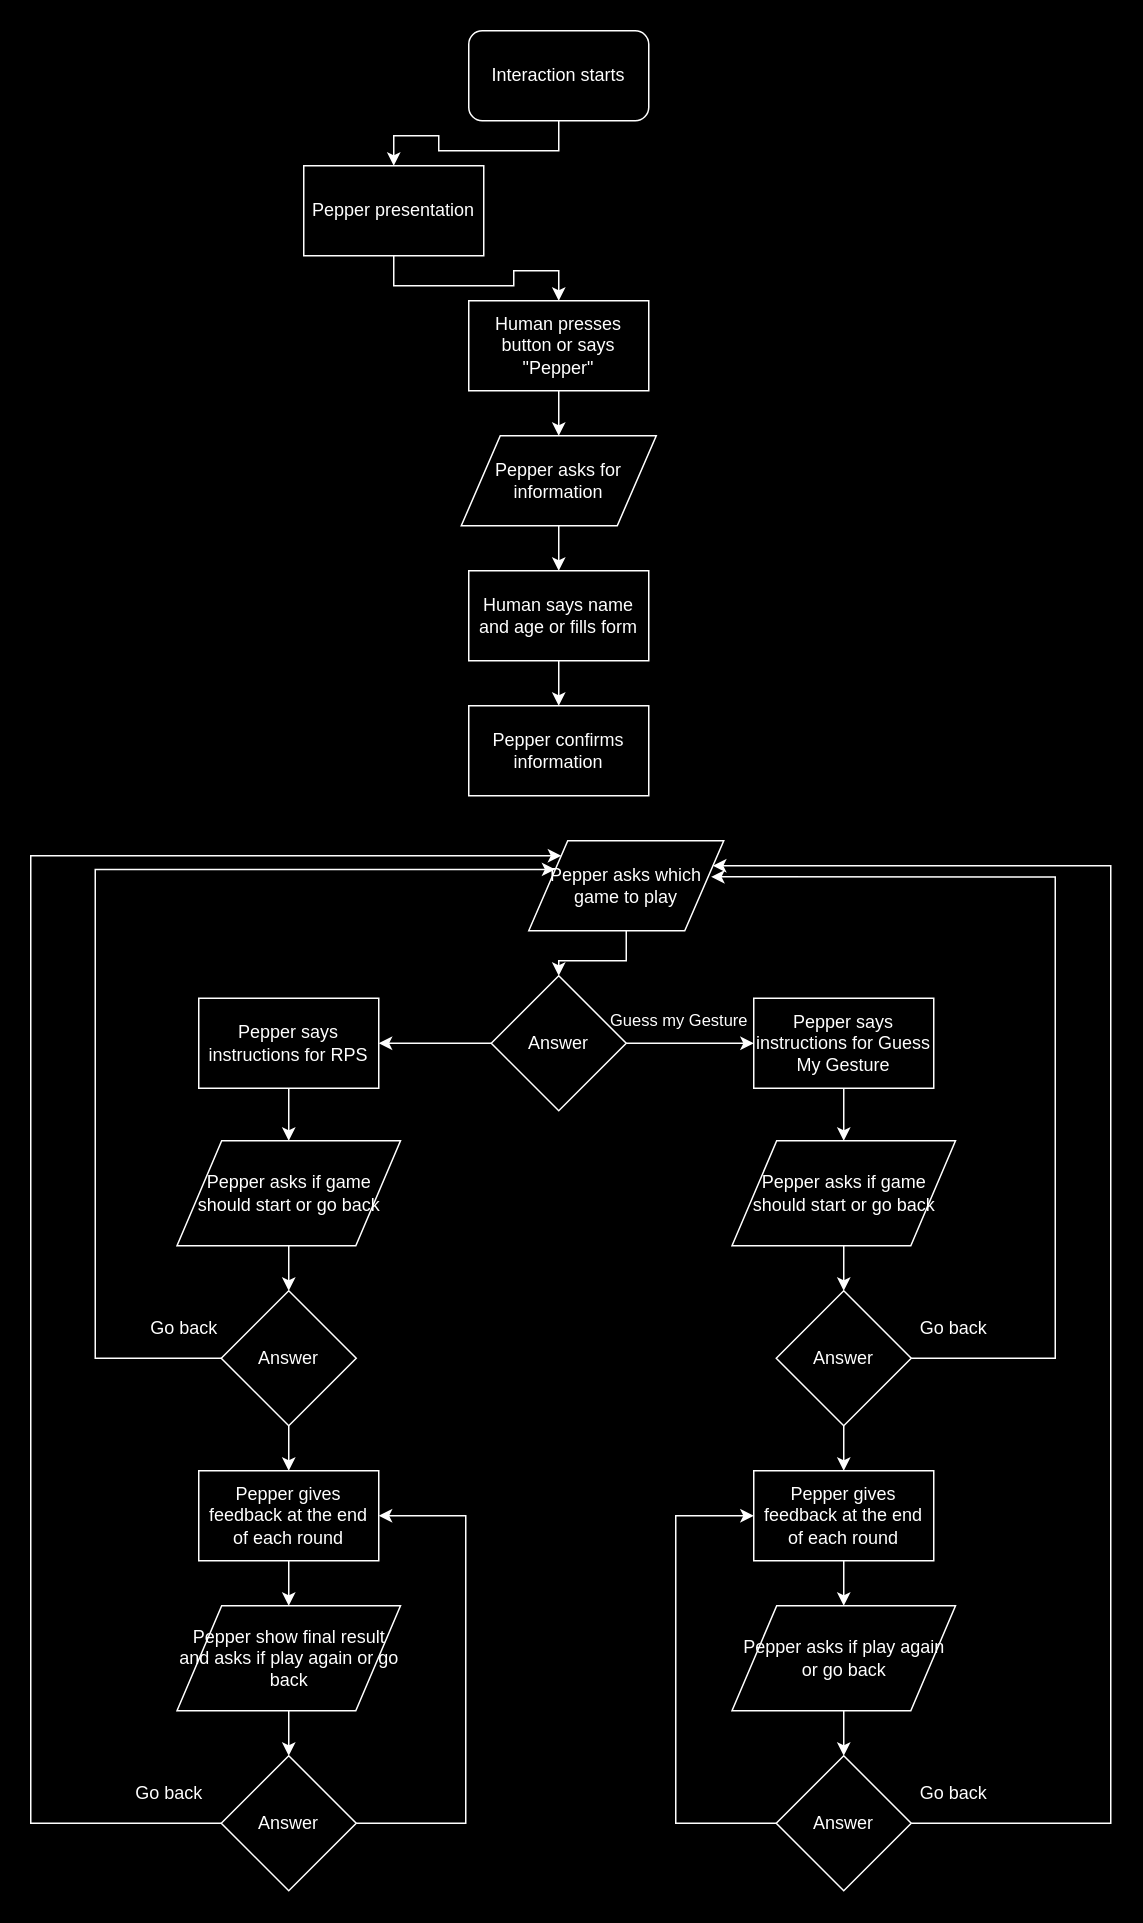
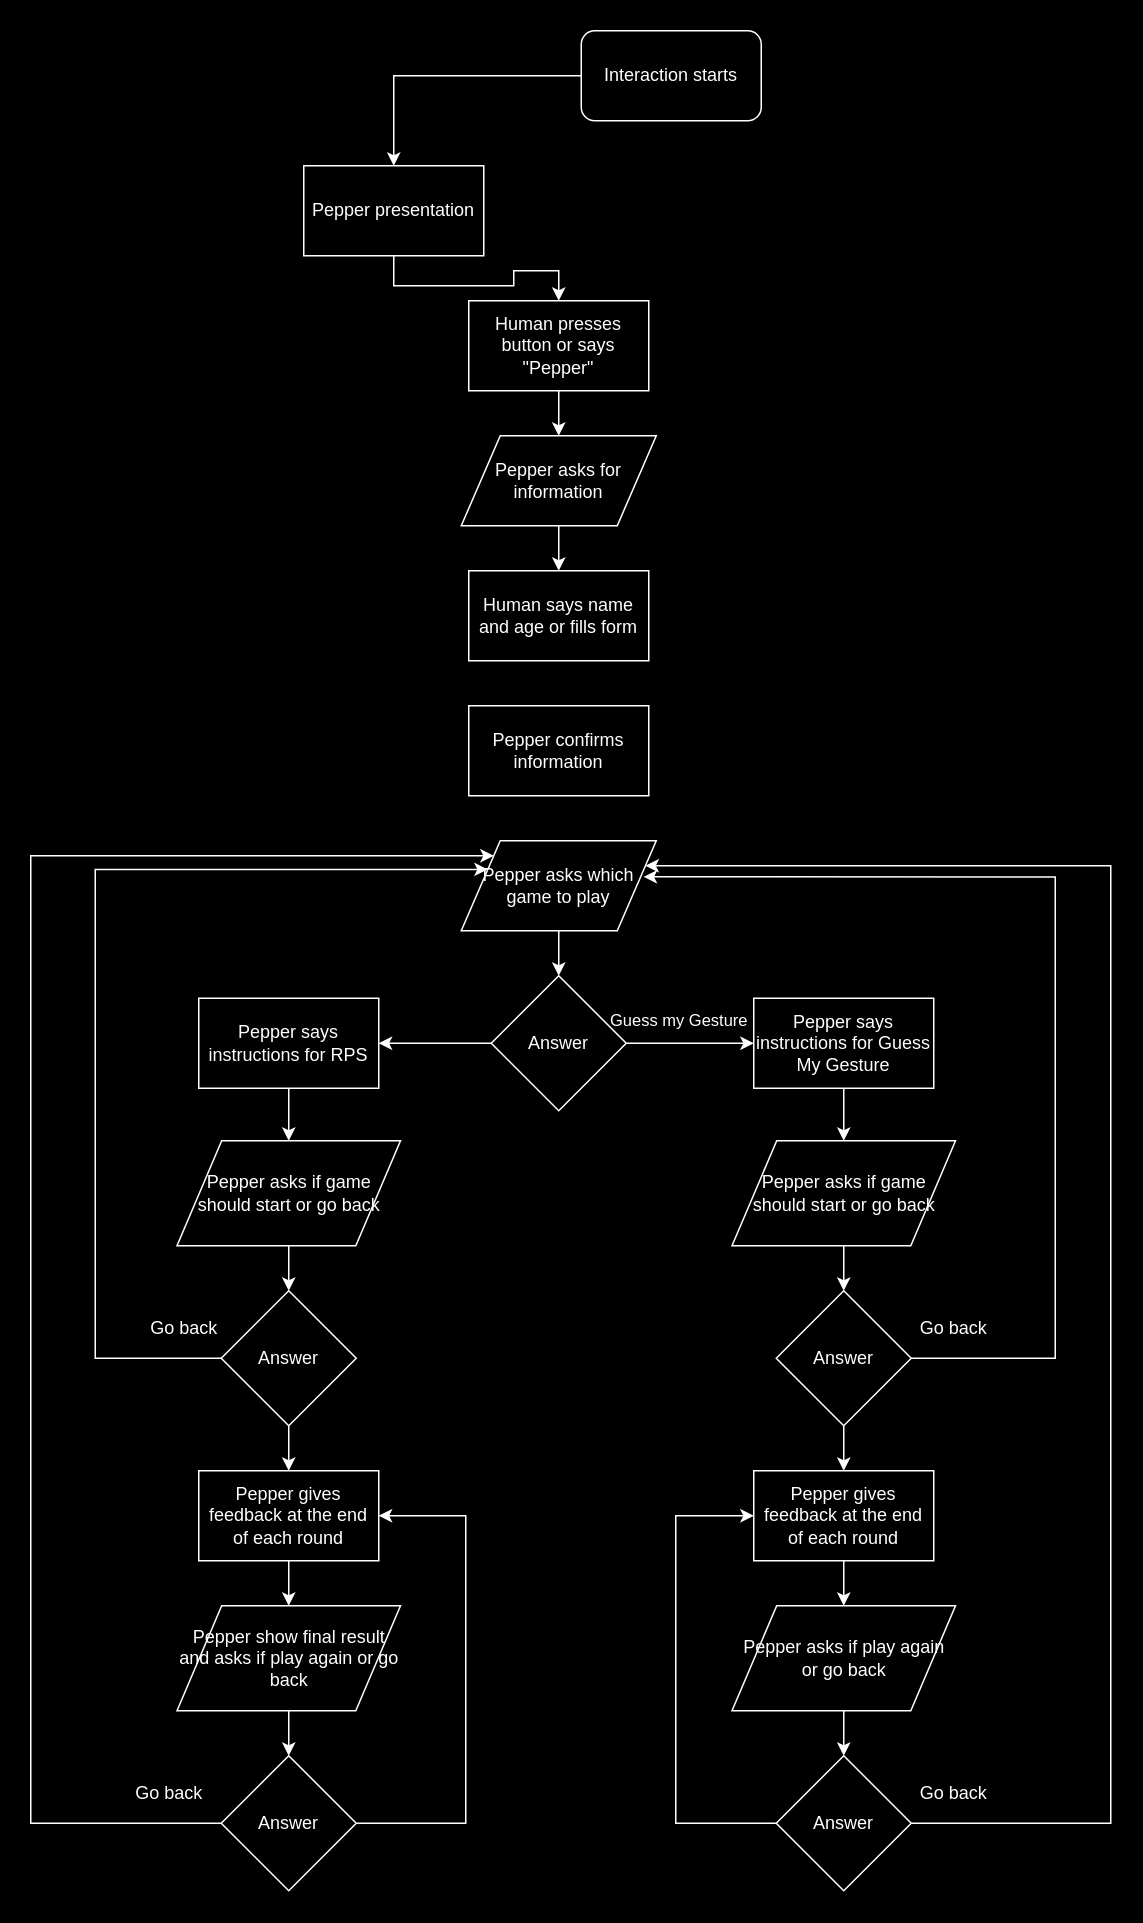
node "Interaction starts": moved (559, 76) -> (671, 76)
edge "Human says name and age or fills form" -> "Pepper confirms information": removed
node "Pepper asks which game to play": moved (626, 886) -> (559, 886)
